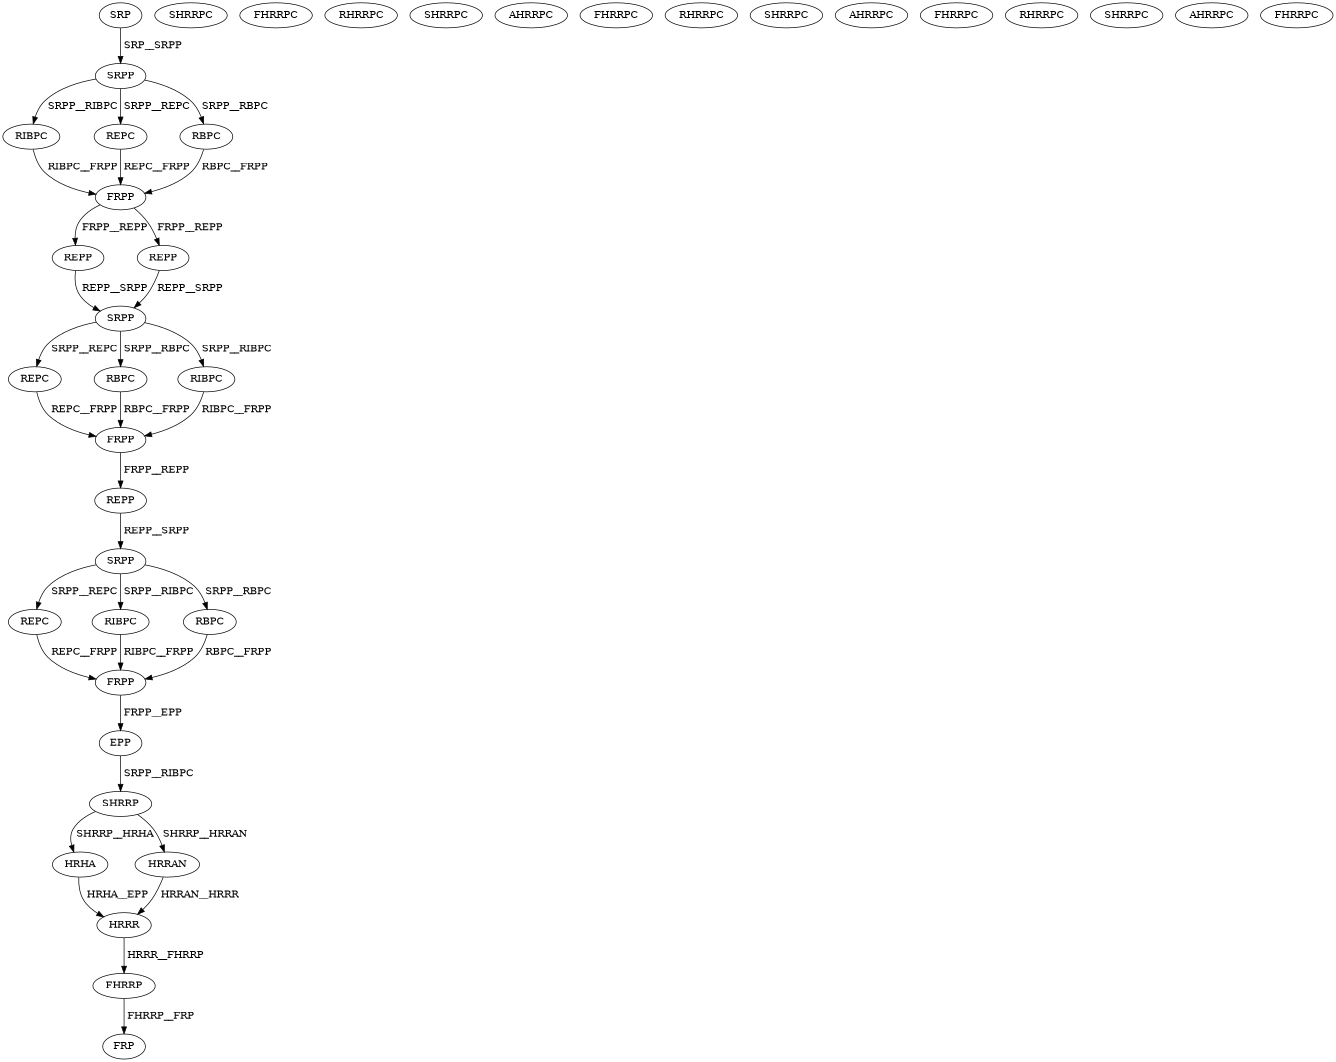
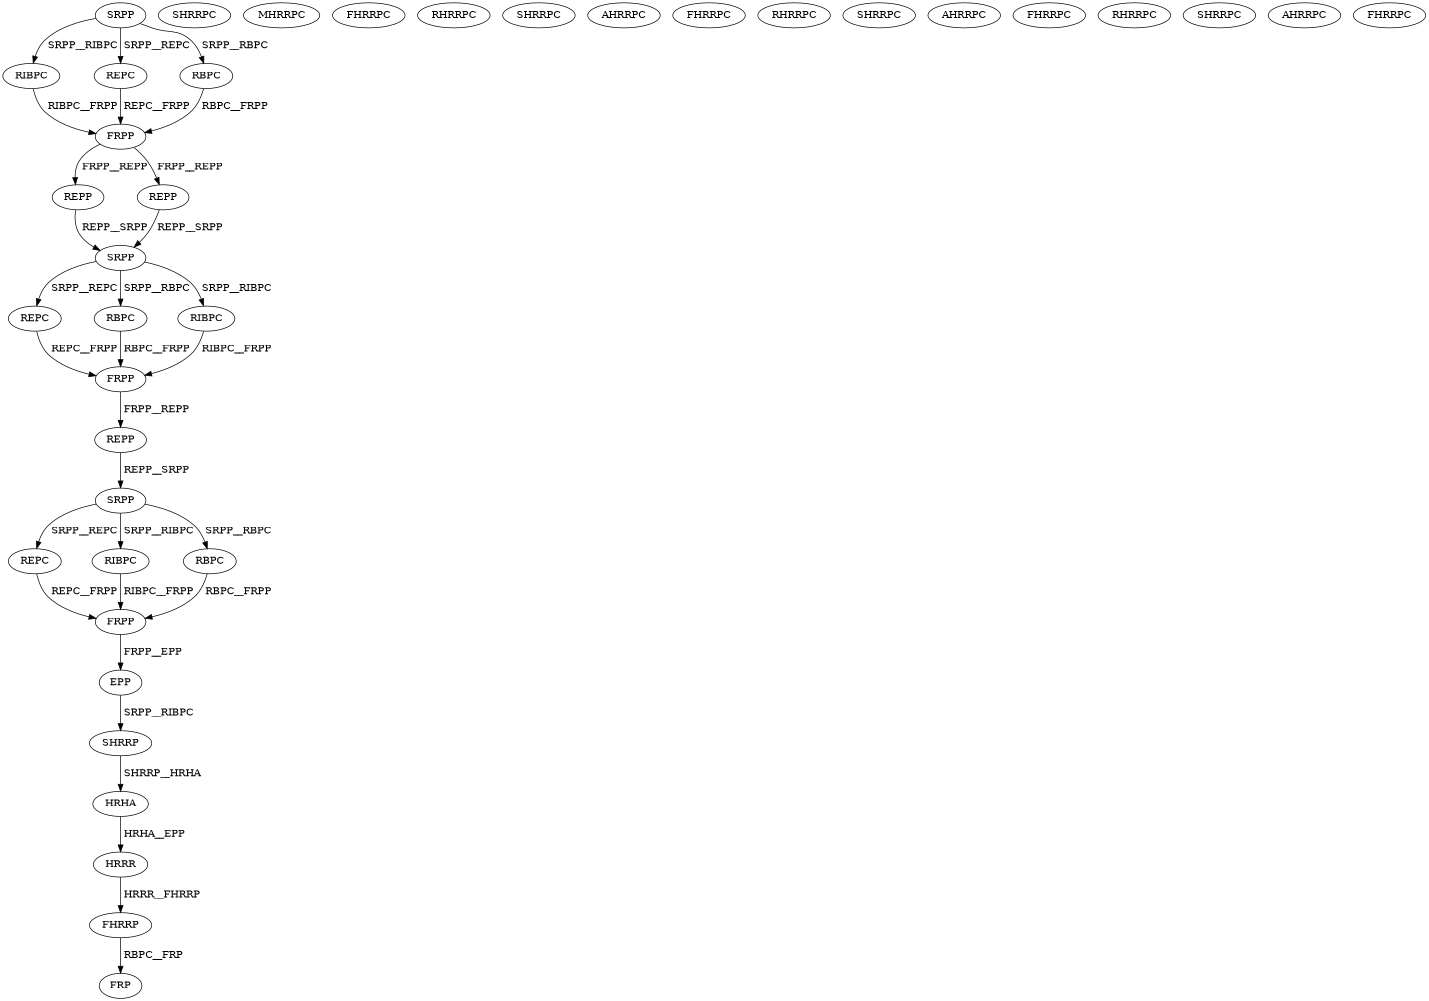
node "SRP": removed
node "MHRRPC": added
node "HRRAN": removed
edge "FHRRP" -> "FRP": label " FHRRP__FRP" -> " RBPC__FRP"
